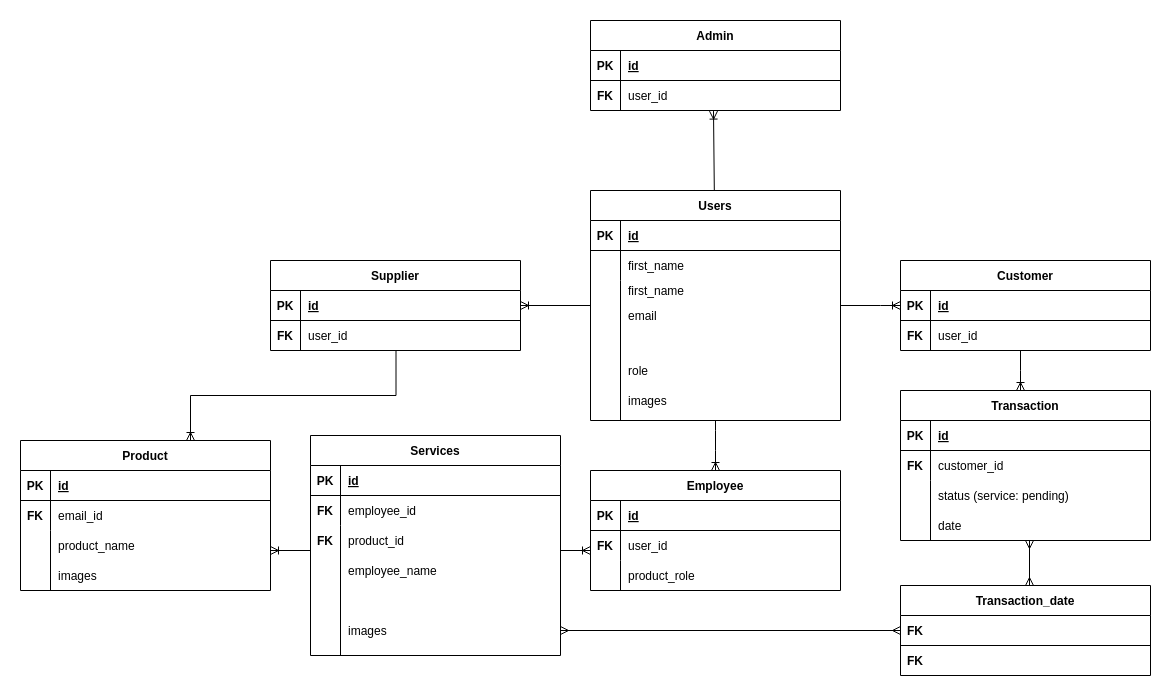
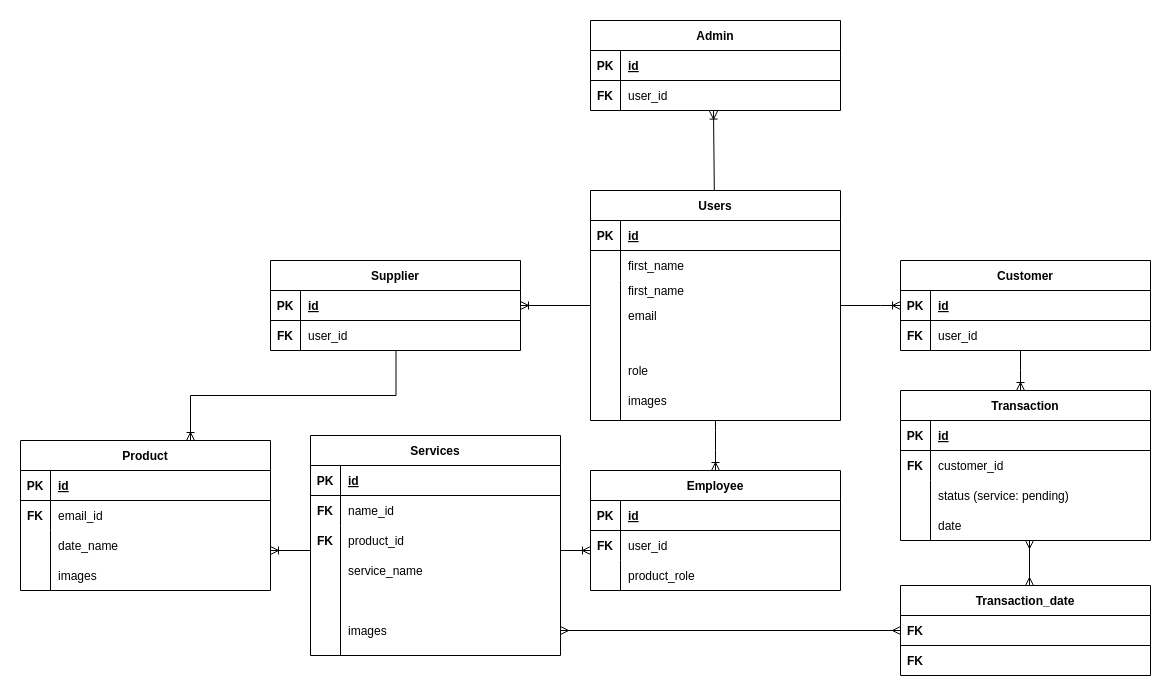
node "employee_id": label "employee_id" -> "name_id"
node "product_name": label "product_name" -> "date_name"
node "employee_name": label "employee_name" -> "service_name"
